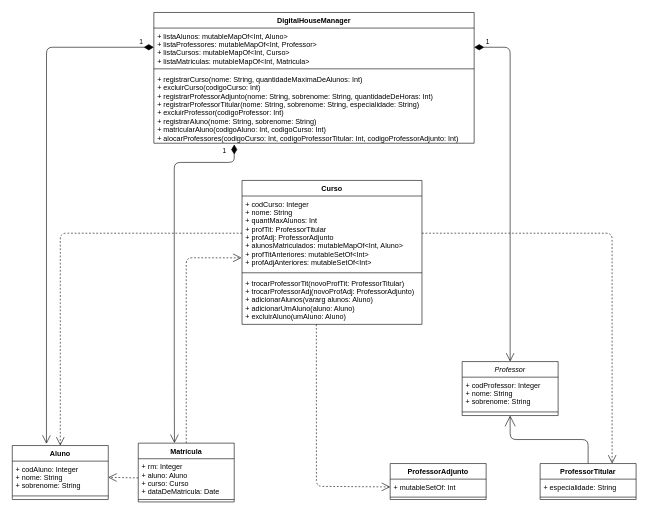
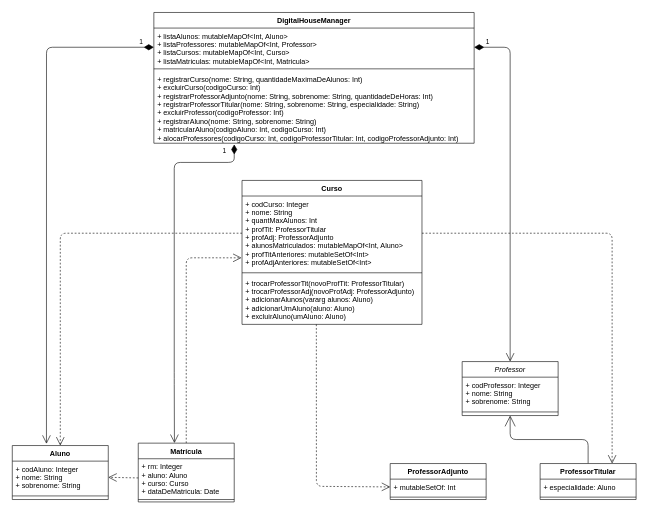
node "+ especialidade: String": label "+ especialidade: String" -> "+ especialidade: Aluno"
